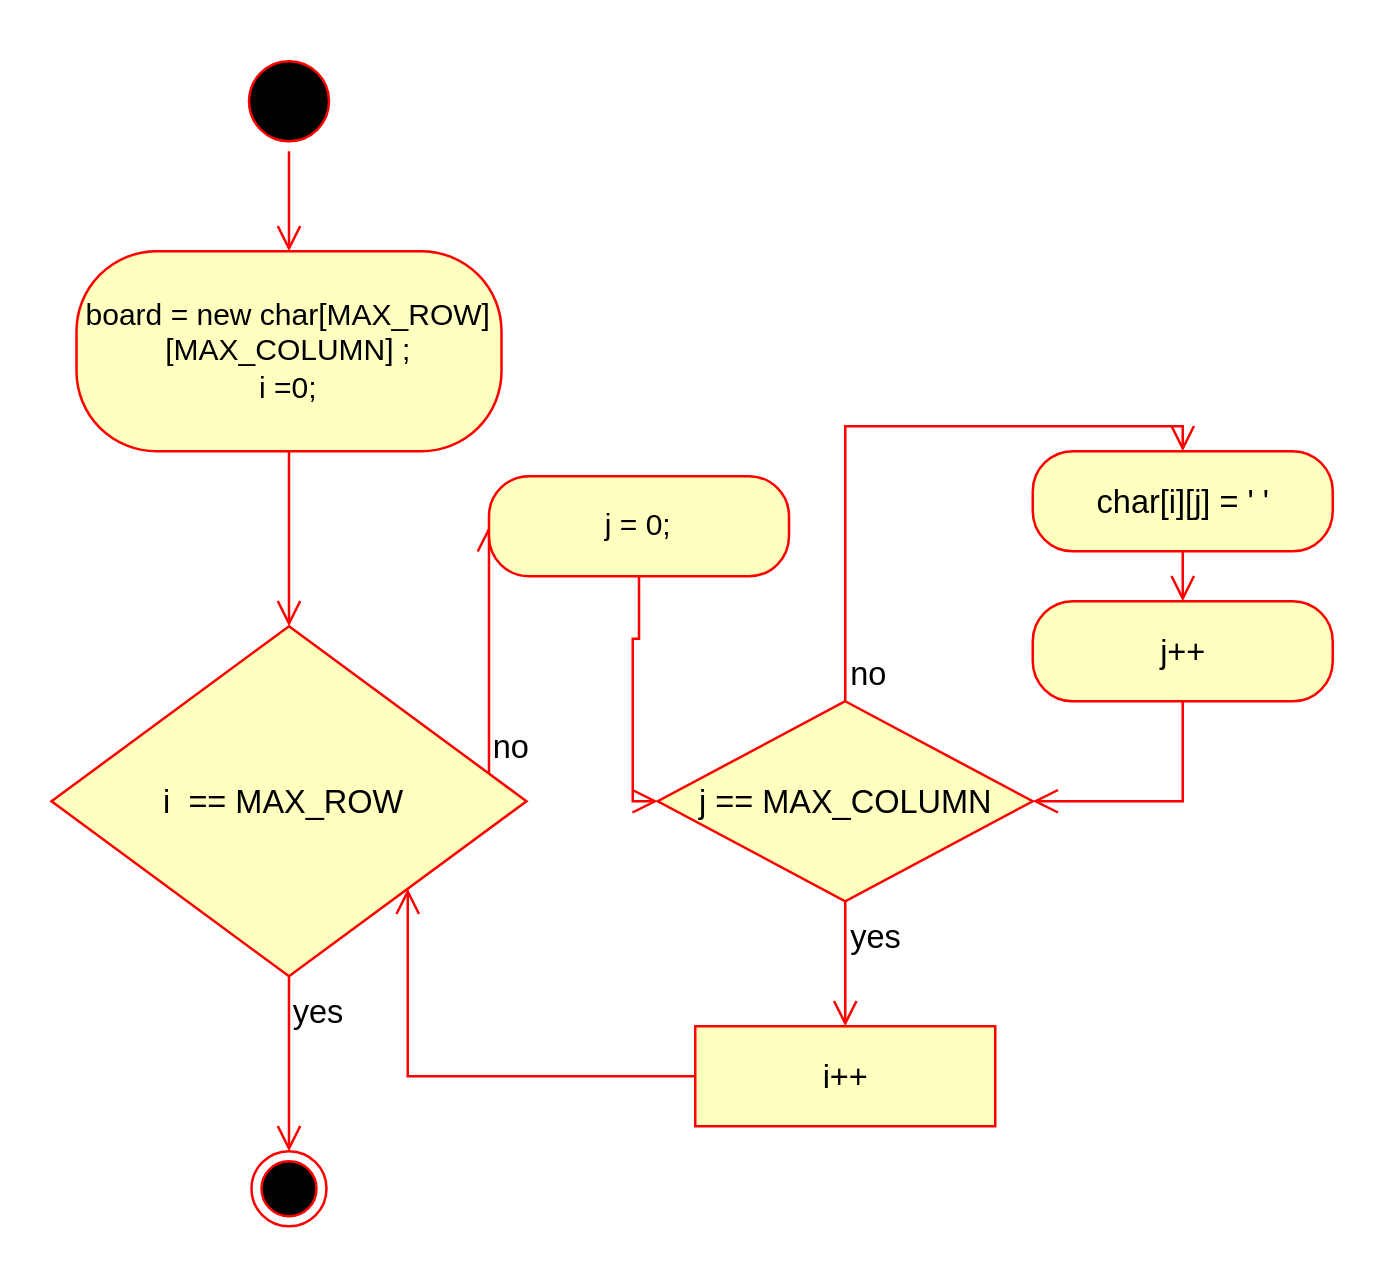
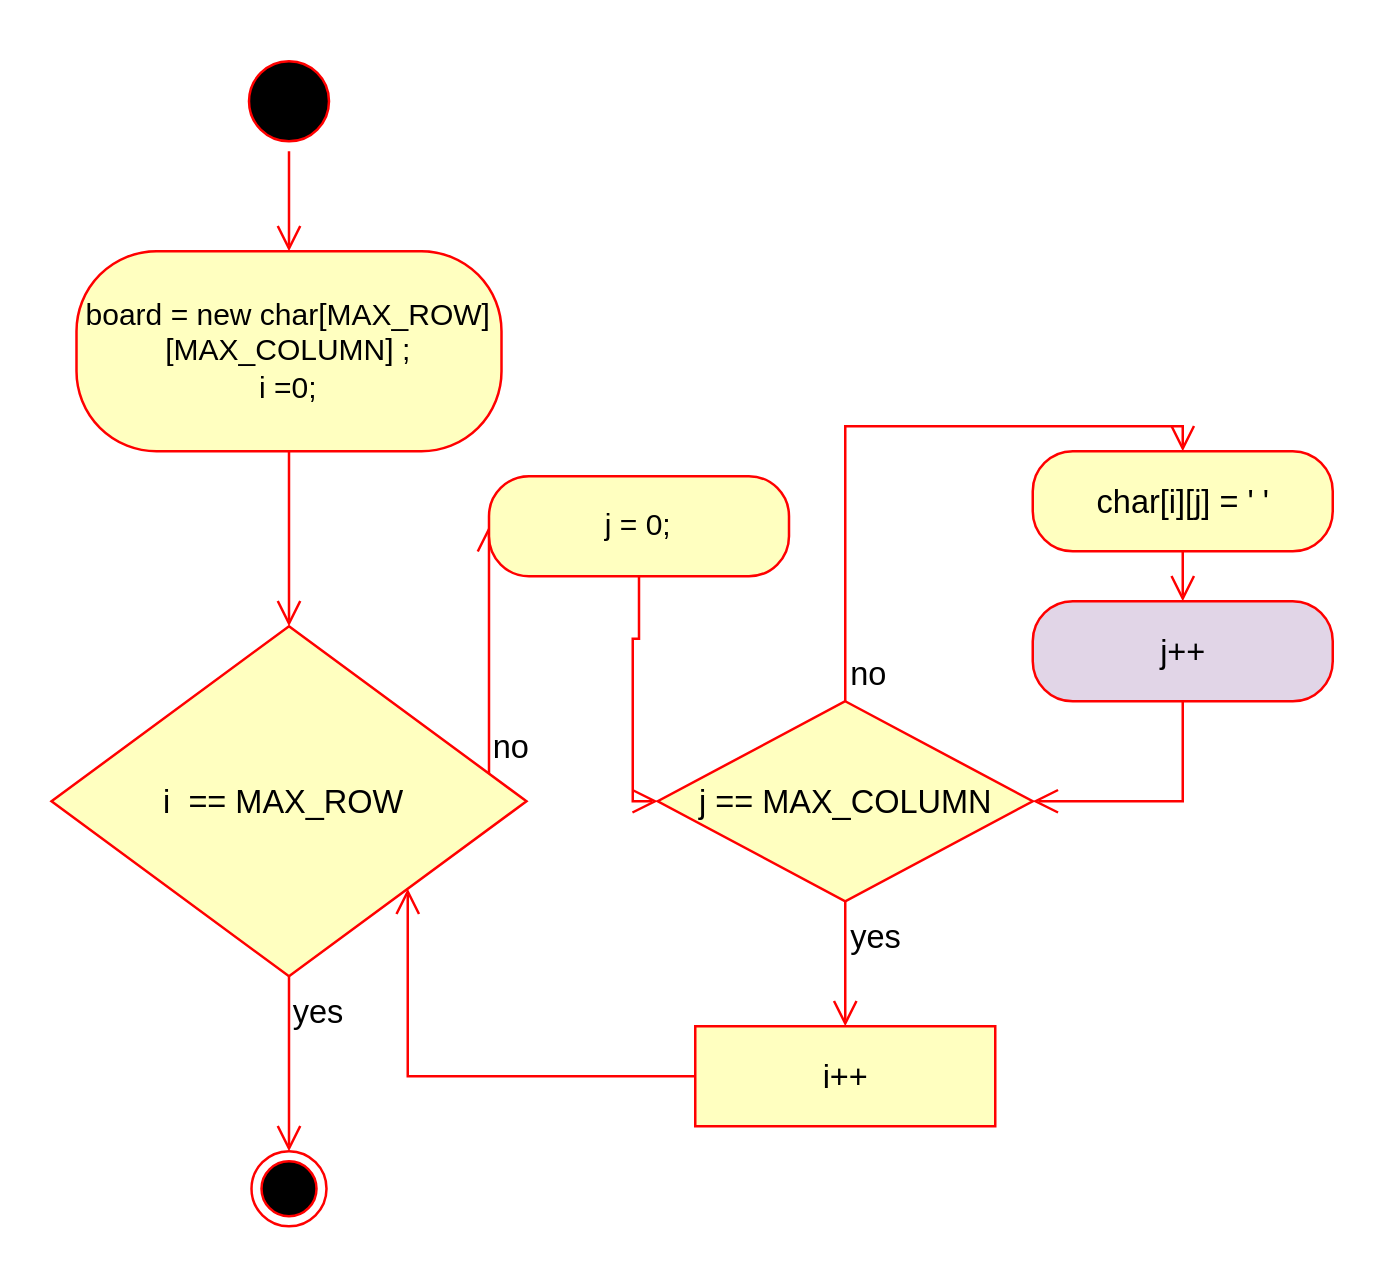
node "j++": fillcolor #ffffc0 -> #e1d5e7
